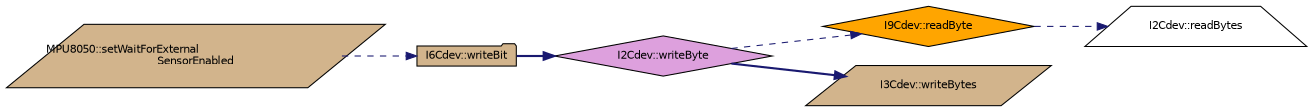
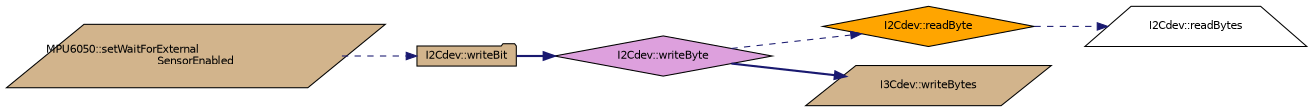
node "I9Cdev::readByte": label "I9Cdev::readByte" -> "I2Cdev::readByte"
node "MPU8050::setWaitForExternal SensorEnabled": label "MPU8050::setWaitForExternal SensorEnabled" -> "MPU6050::setWaitForExternal SensorEnabled"
node "I6Cdev::writeBit": label "I6Cdev::writeBit" -> "I2Cdev::writeBit"
